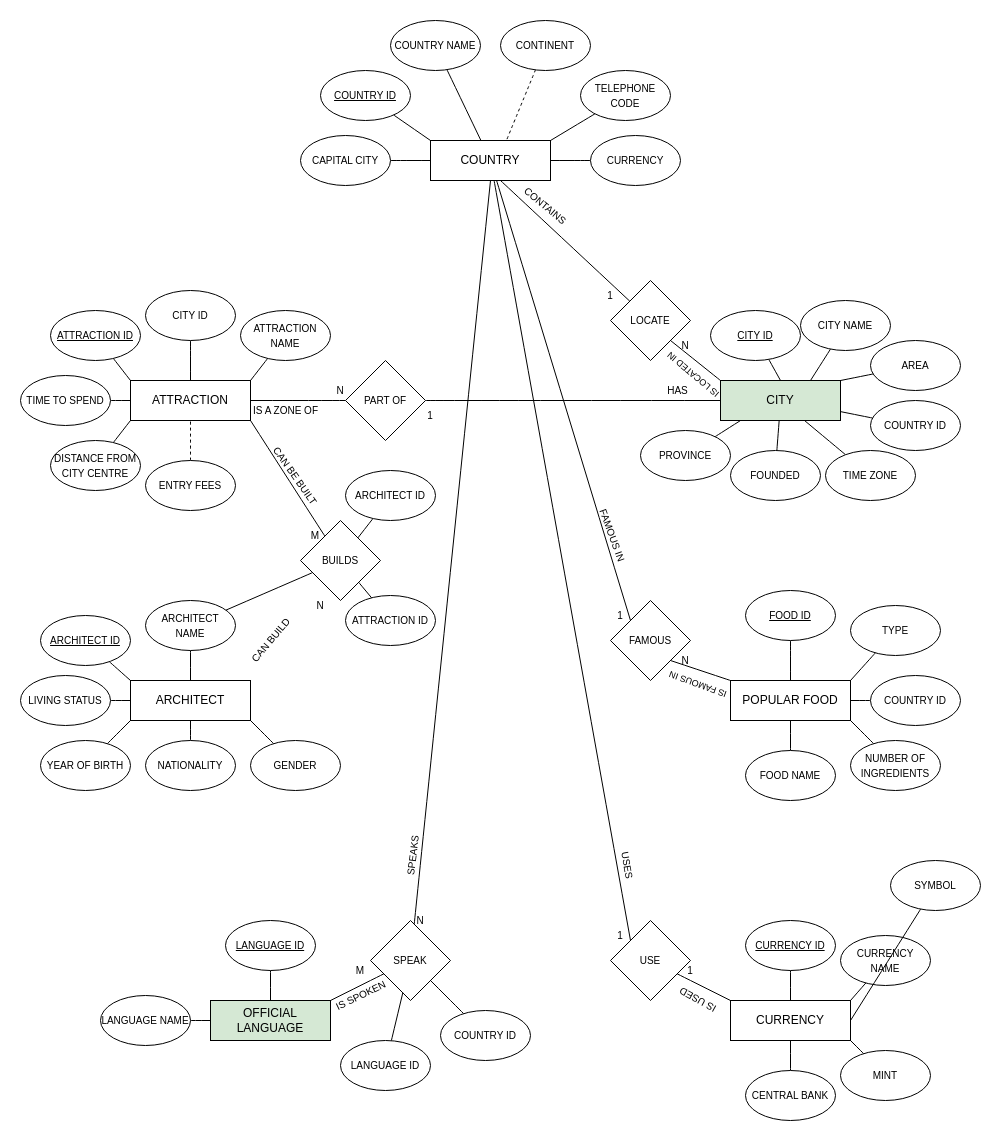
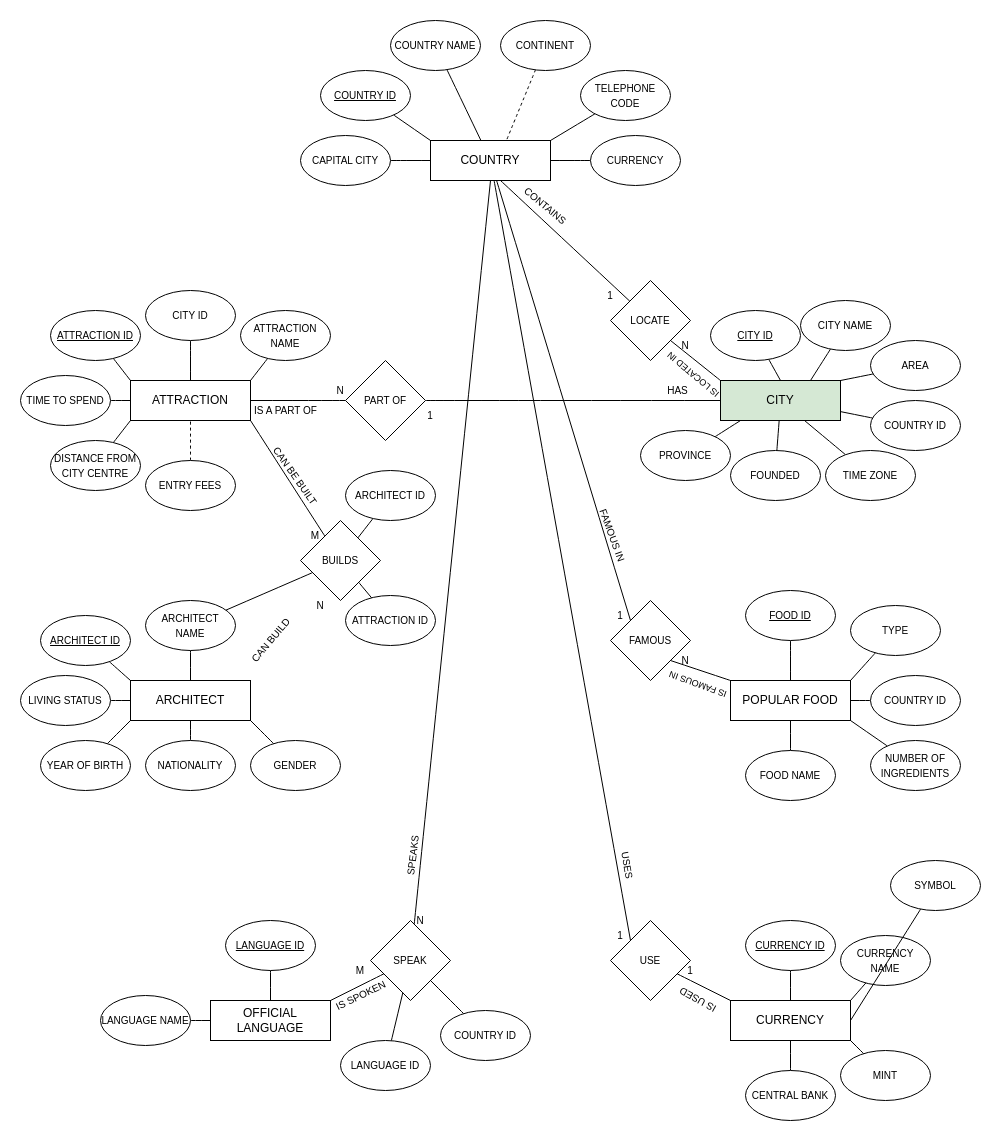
node "IS A ZONE OF": label "IS A ZONE OF" -> "IS A PART OF"
node "NUMBER OF INGREDIENTS": moved (896, 766) -> (916, 766)
node "OFFICIAL LANGUAGE": fillcolor #d5e8d4 -> #ffffff
